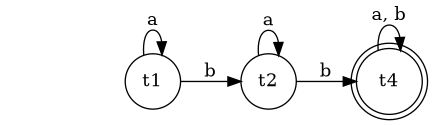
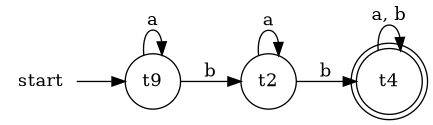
node "start": added
node "t1": label "t1" -> "t9"
